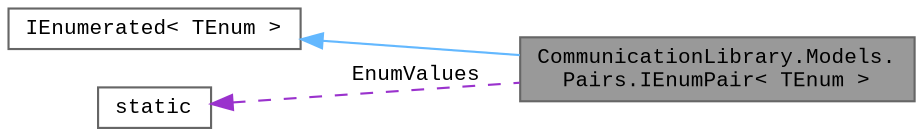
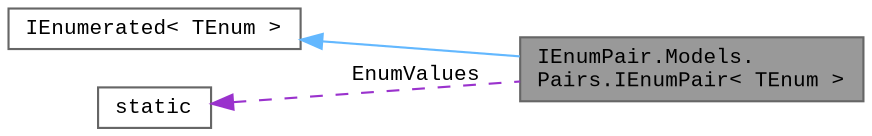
node "CommunicationLibrary.Models. Pairs.IEnumPair< TEnum >": label "CommunicationLibrary.Models. Pairs.IEnumPair< TEnum >" -> "IEnumPair.Models. Pairs.IEnumPair< TEnum >"
